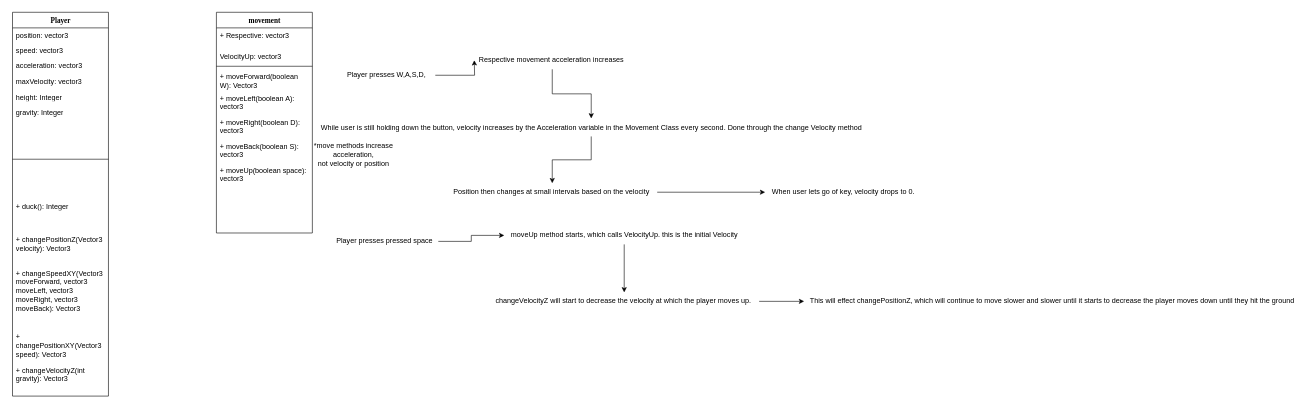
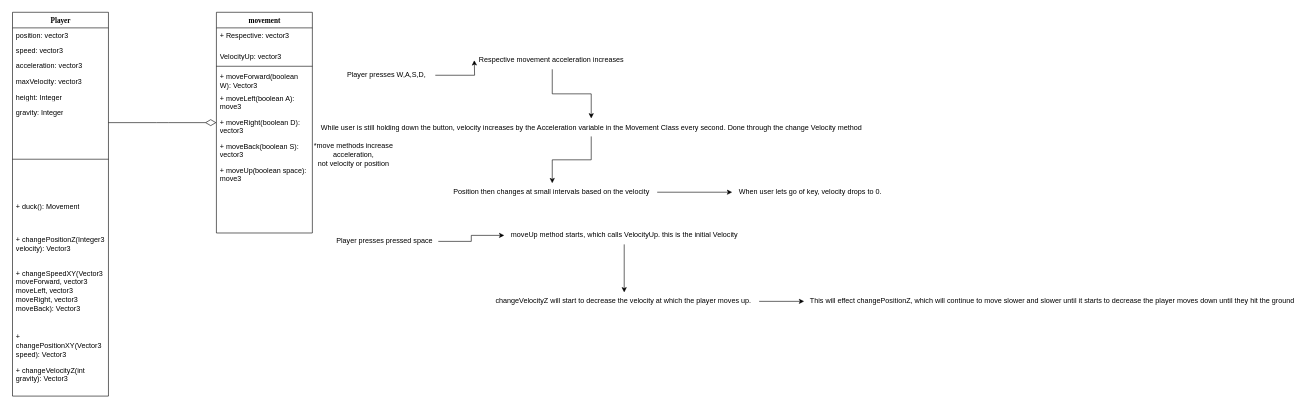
node "+ moveLeft(boolean A): vector3": label "+ moveLeft(boolean A): vector3" -> "+ moveLeft(boolean A): move3"
edge "Player" -> "movement": added
node "+ moveUp(boolean space): vector3": label "+ moveUp(boolean space): vector3" -> "+ moveUp(boolean space): move3"
node "When user lets go of key, velocity drops to 0.": moved (843, 192) -> (810, 192)
node "+ duck(): Integer": label "+ duck(): Integer" -> "+ duck(): Movement"
node "+ changePositionZ(Vector3 velocity): Vector3": label "+ changePositionZ(Vector3 velocity): Vector3" -> "+ changePositionZ(Integer3 velocity): Vector3"
